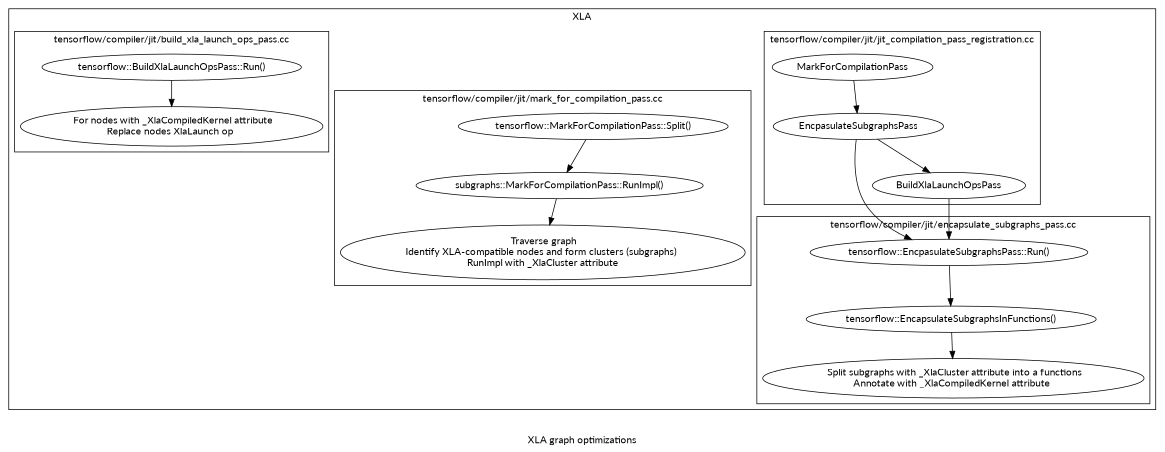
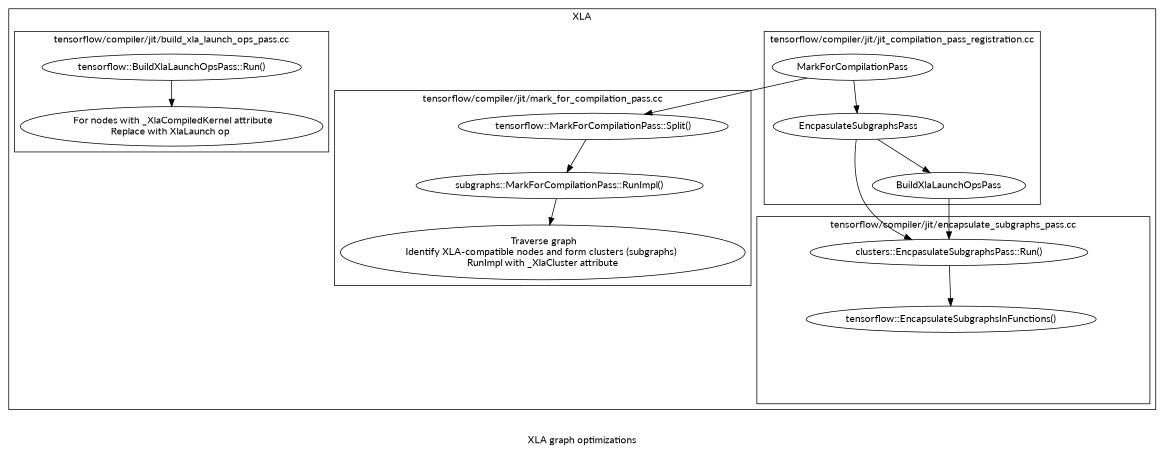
edge "MarkForCompilationPass" -> "tensorflow::MarkForCompilationPass::Split()": added
node "For nodes with _XlaCompiledKernel attribute": text "Replace nodes XlaLaunch op" -> "Replace with XlaLaunch op"
node "tensorflow::EncpasulateSubgraphsPass::Run()": label "tensorflow::EncpasulateSubgraphsPass::Run()" -> "clusters::EncpasulateSubgraphsPass::Run()"
node "Split subgraphs with _XlaCluster attribute into a functions": removed
